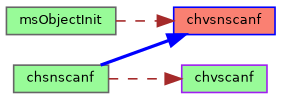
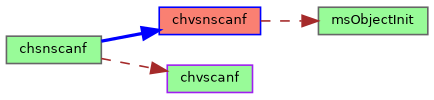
edge "msObjectInit" -> "chvsnscanf": reversed
